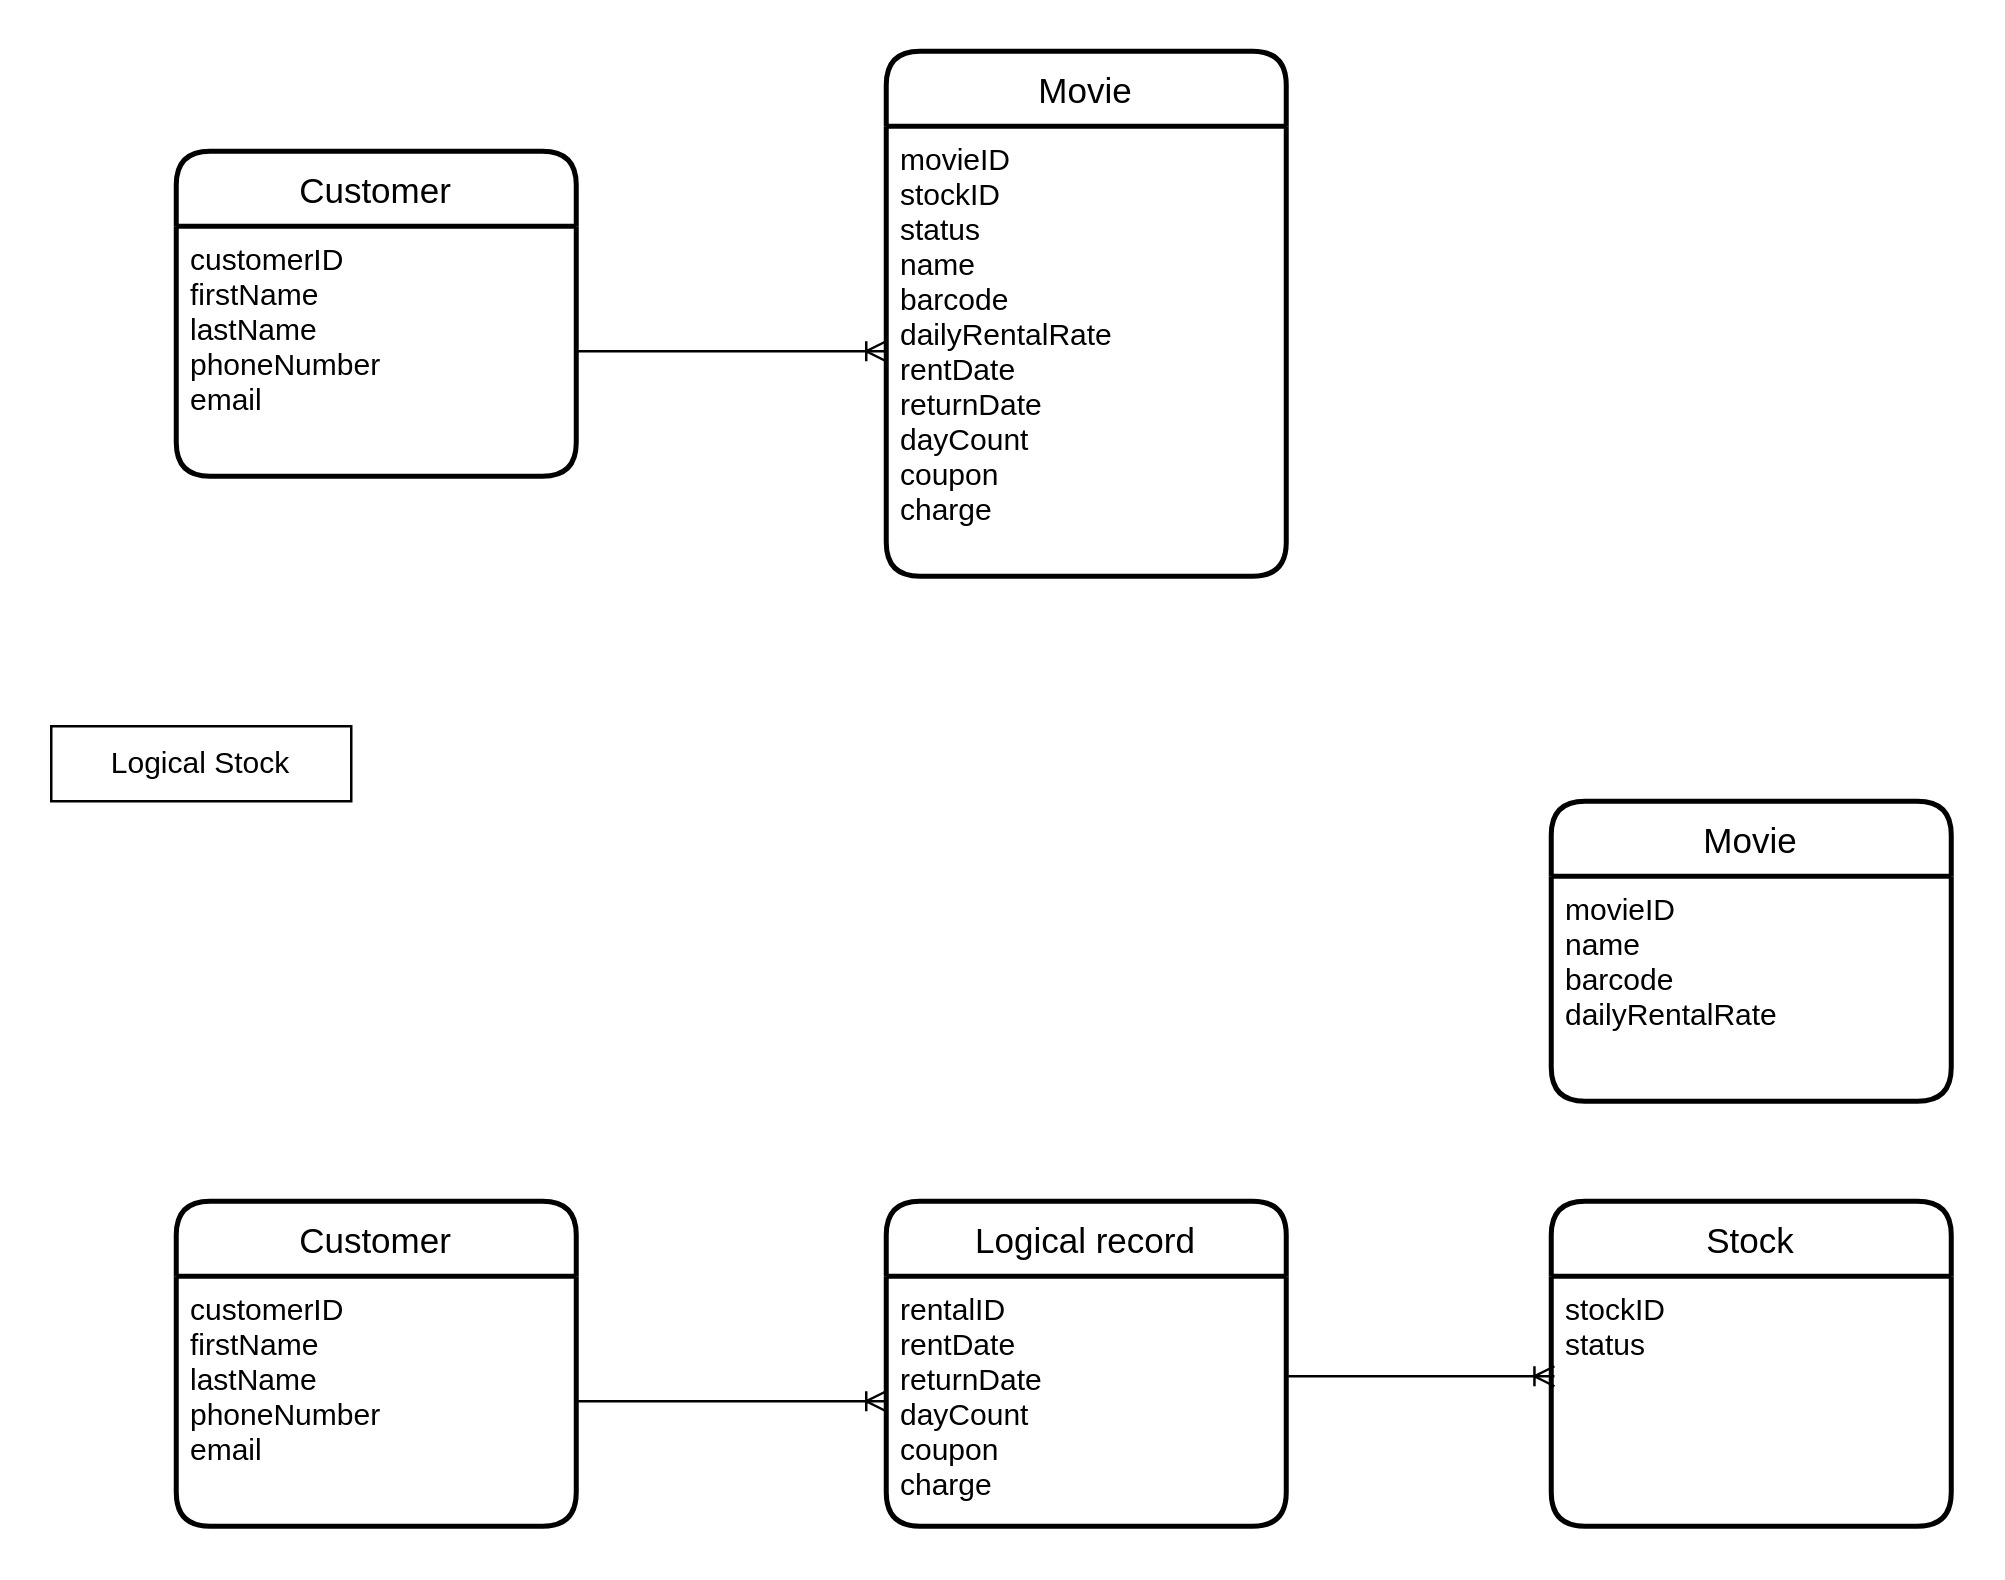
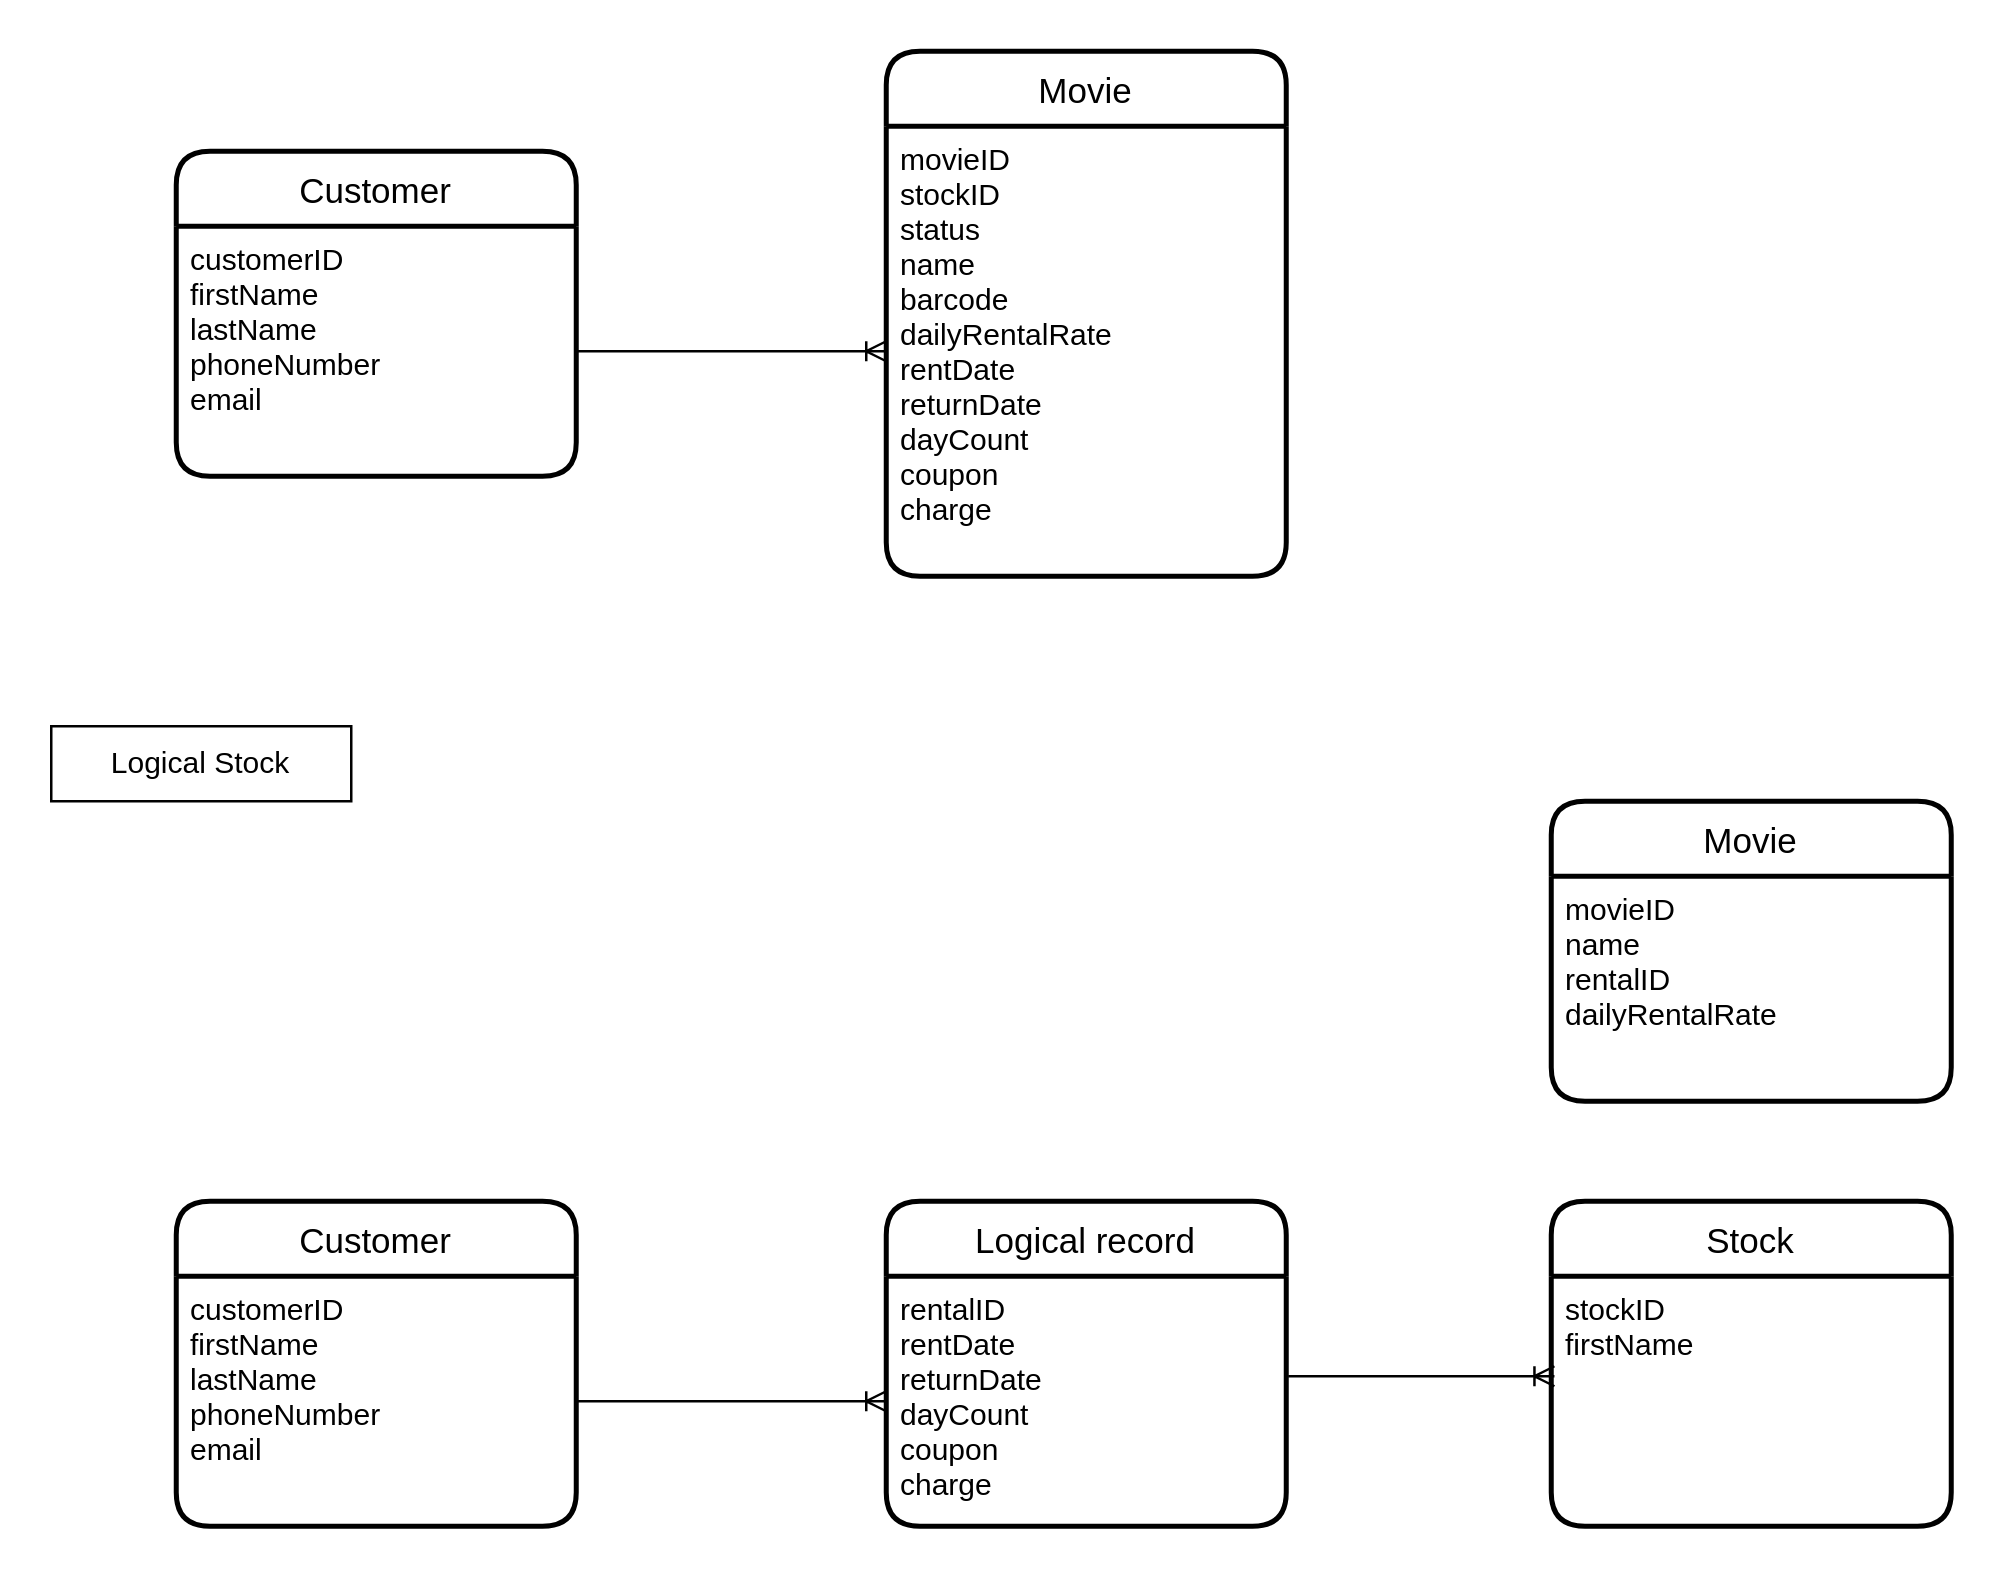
node "movieID name barcode dailyRentalRate": label "movieID name barcode dailyRentalRate" -> "movieID name rentalID dailyRentalRate"
node "stockID status": label "stockID status" -> "stockID firstName"
